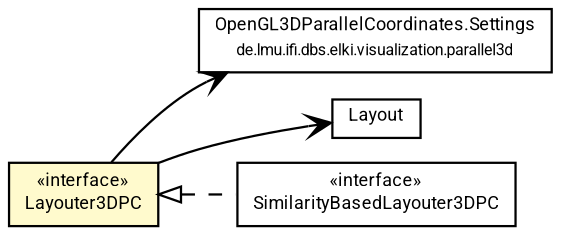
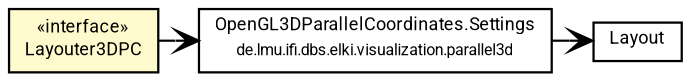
edge "Layouter3DPC" -> "Layout": now "OpenGL3DParallelCoordinates.Settings" -> "Layout"
node "SimilarityBasedLayouter3DPC": removed
